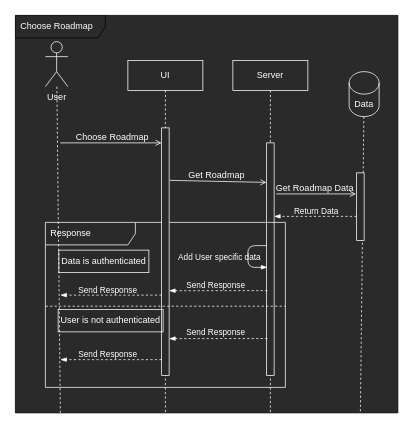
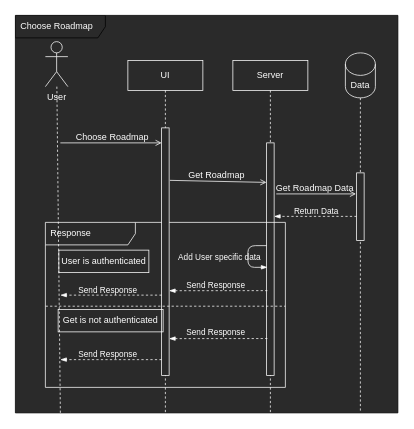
node "Data": moved (364, 94) -> (360, 75)
node "Data is authenticated": label "Data is authenticated" -> "User is authenticated"
node "User is not authenticated": label "User is not authenticated" -> "Get is not authenticated"
